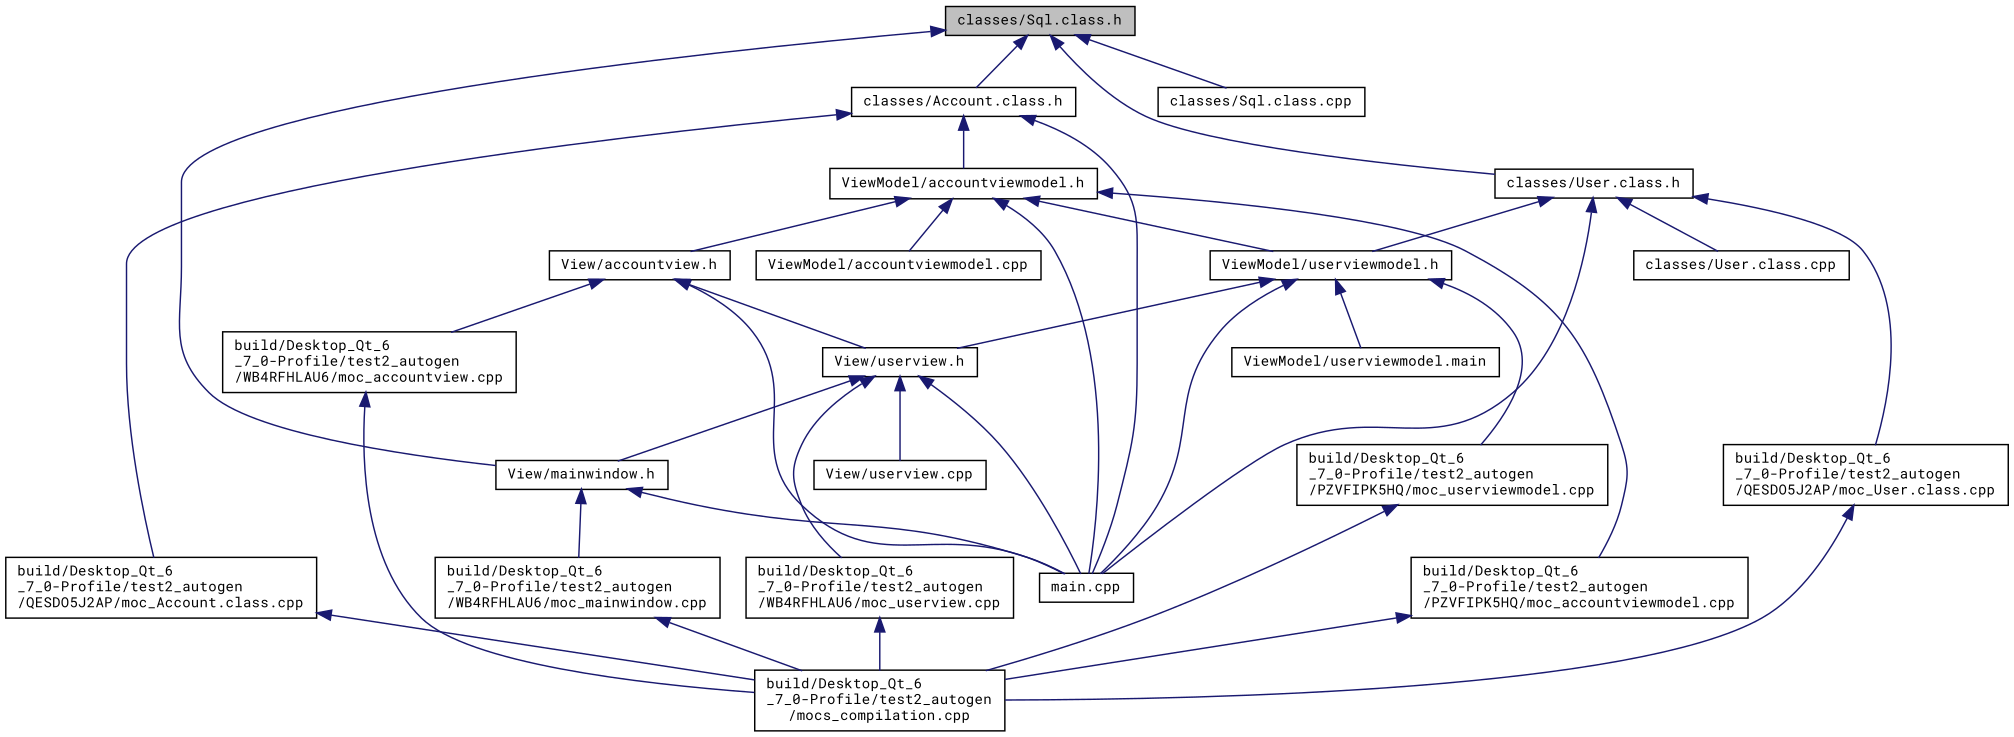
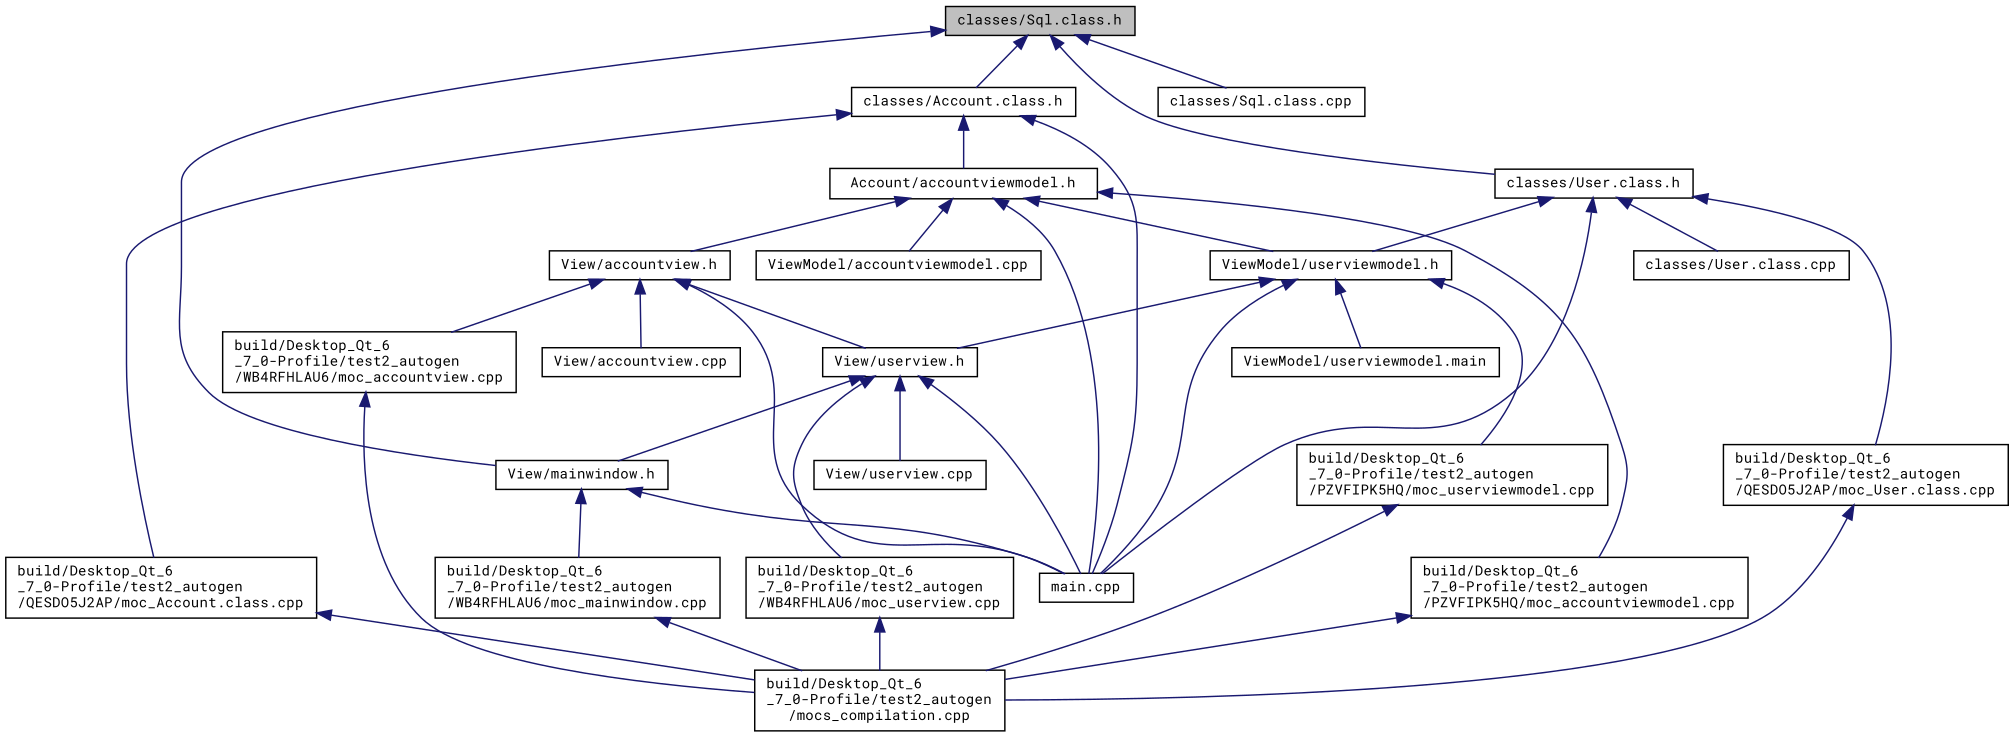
node "ViewModel/accountviewmodel.h": label "ViewModel/accountviewmodel.h" -> "Account/accountviewmodel.h"
node "View/accountview.cpp": added
